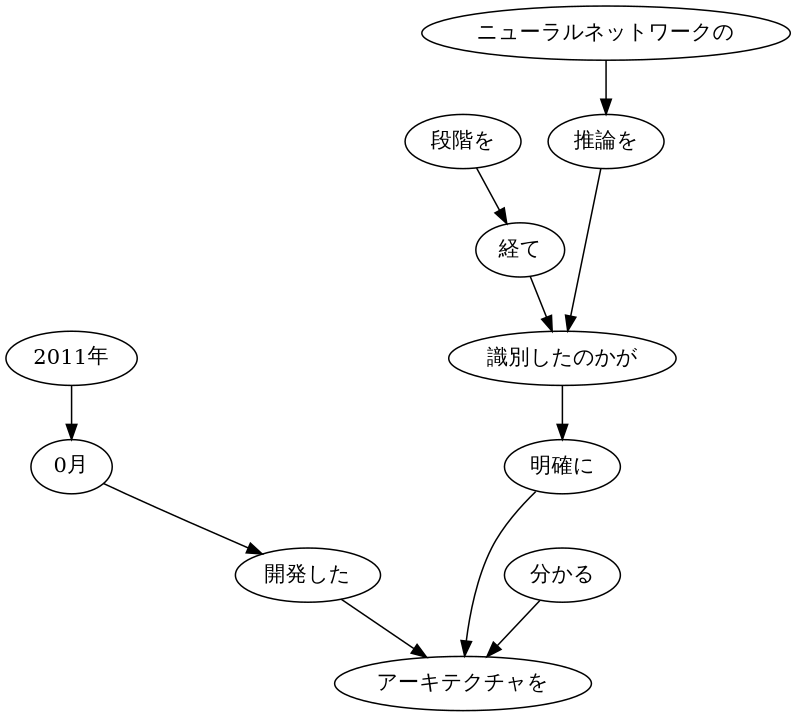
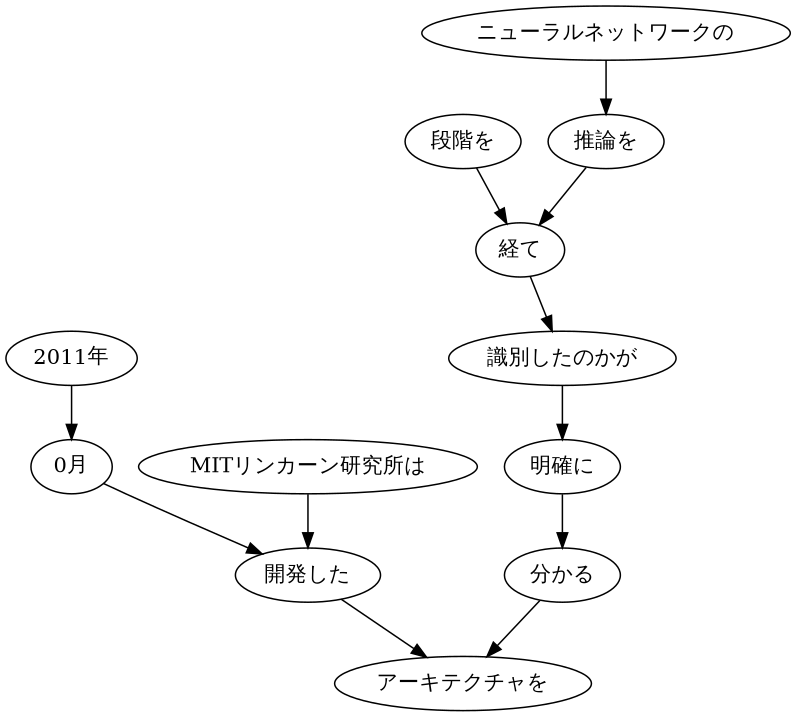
edge "推論を" -> "識別したのかが": now "推論を" -> "経て"
node "MITリンカーン研究所は": added
edge "明確に" -> "アーキテクチャを": now "明確に" -> "分かる"
